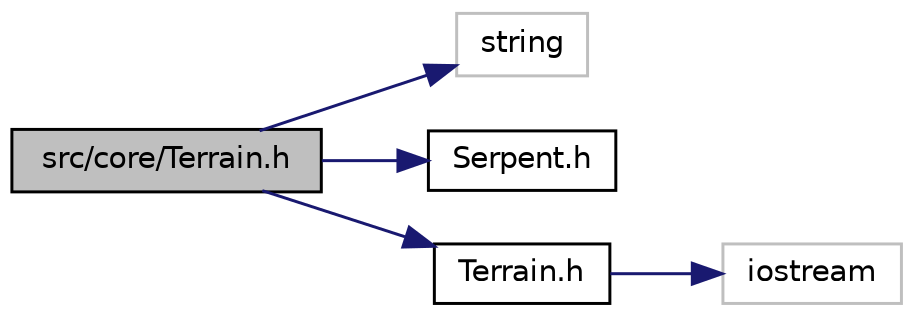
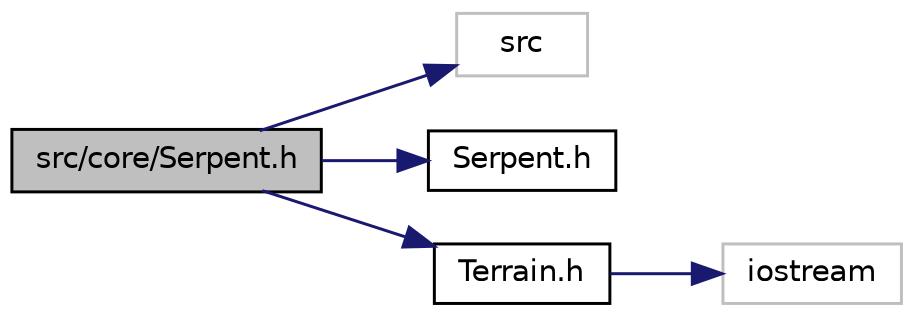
node "string": label "string" -> "src"
node "src/core/Terrain.h": label "src/core/Terrain.h" -> "src/core/Serpent.h"
